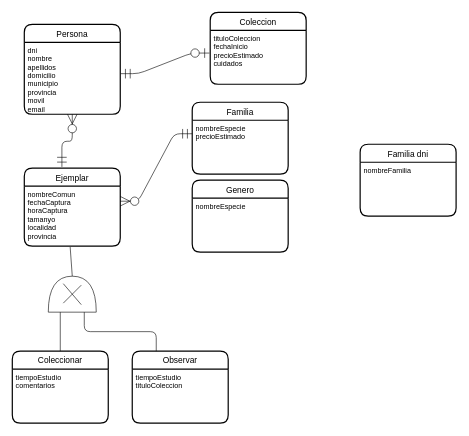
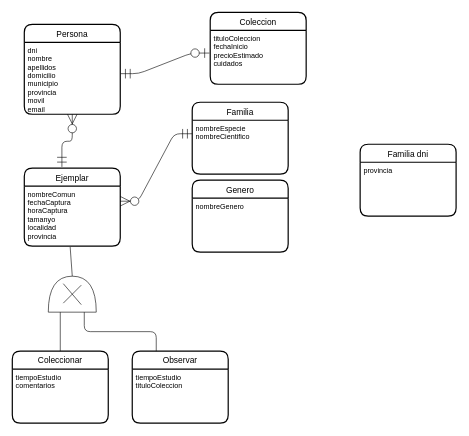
node "nombreEspecie precioEstimado": label "nombreEspecie precioEstimado" -> "nombreEspecie nombreCientifico"
node "nombreFamilia": label "nombreFamilia" -> "provincia"
node "nombreEspecie": label "nombreEspecie" -> "nombreGenero"
